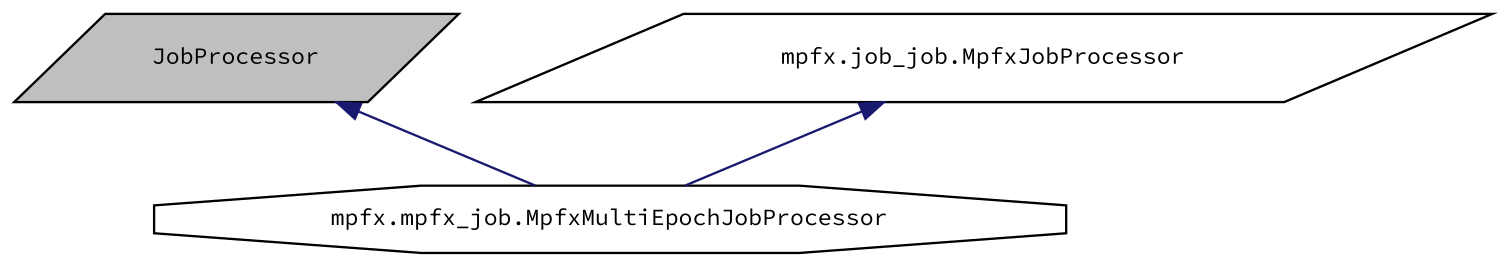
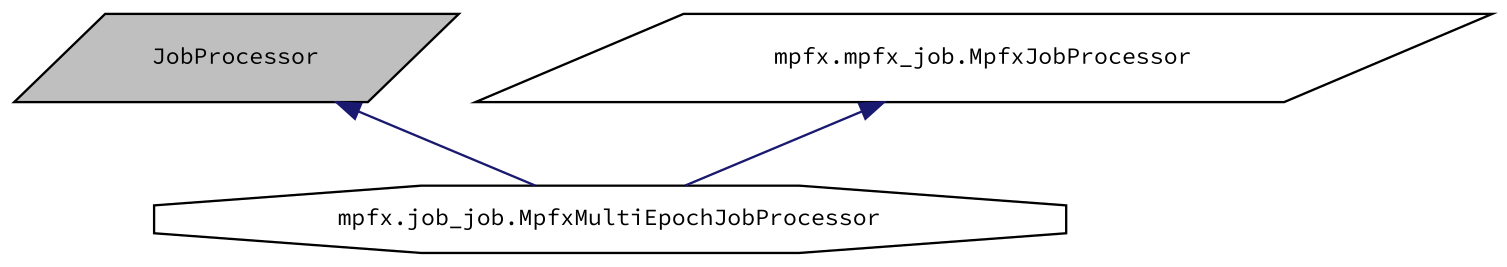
node "mpfx.job_job.MpfxJobProcessor": label "mpfx.job_job.MpfxJobProcessor" -> "mpfx.mpfx_job.MpfxJobProcessor"
node "mpfx.mpfx_job.MpfxMultiEpochJobProcessor": label "mpfx.mpfx_job.MpfxMultiEpochJobProcessor" -> "mpfx.job_job.MpfxMultiEpochJobProcessor"
